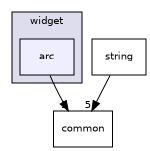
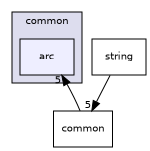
cluster "widget": label "widget" -> "common"
edge "arc" -> "common": reversed
